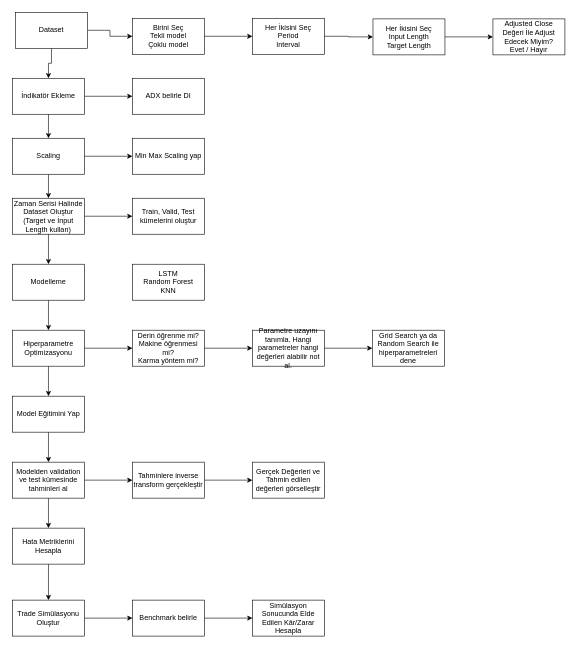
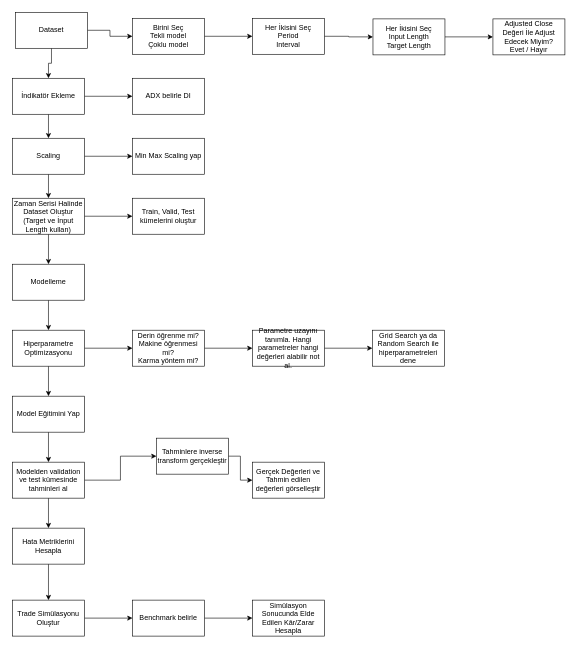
node "LSTM Random Forest KNN": removed
node "Tahminlere inverse transform gerçekleştir": moved (168, 480) -> (192, 456)
